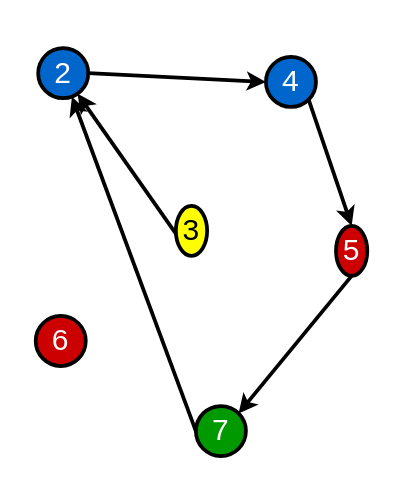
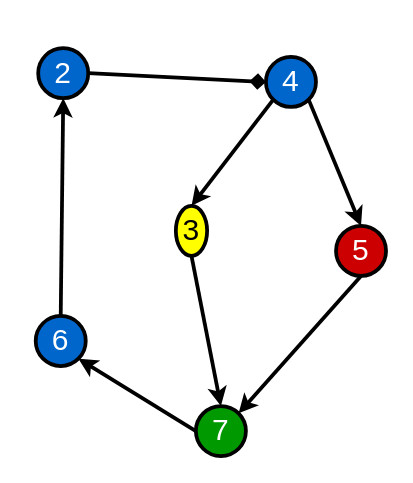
edge "2" -> "4": arrowhead classic -> diamond
edge "4" -> "3": added
edge "3" -> "2": now "3" -> "7"
edge "6" -> "2": added
node "5": size 31x50 -> 50x50
edge "7" -> "2": now "7" -> "6"
node "6": fillcolor #cc0000 -> #0066cc
